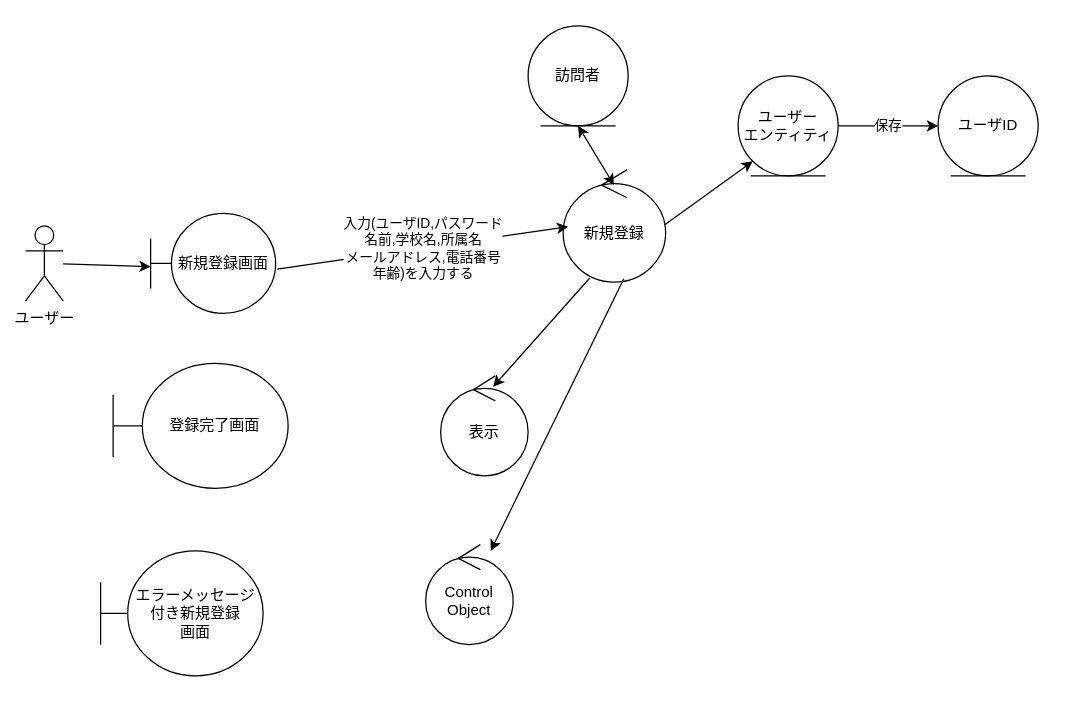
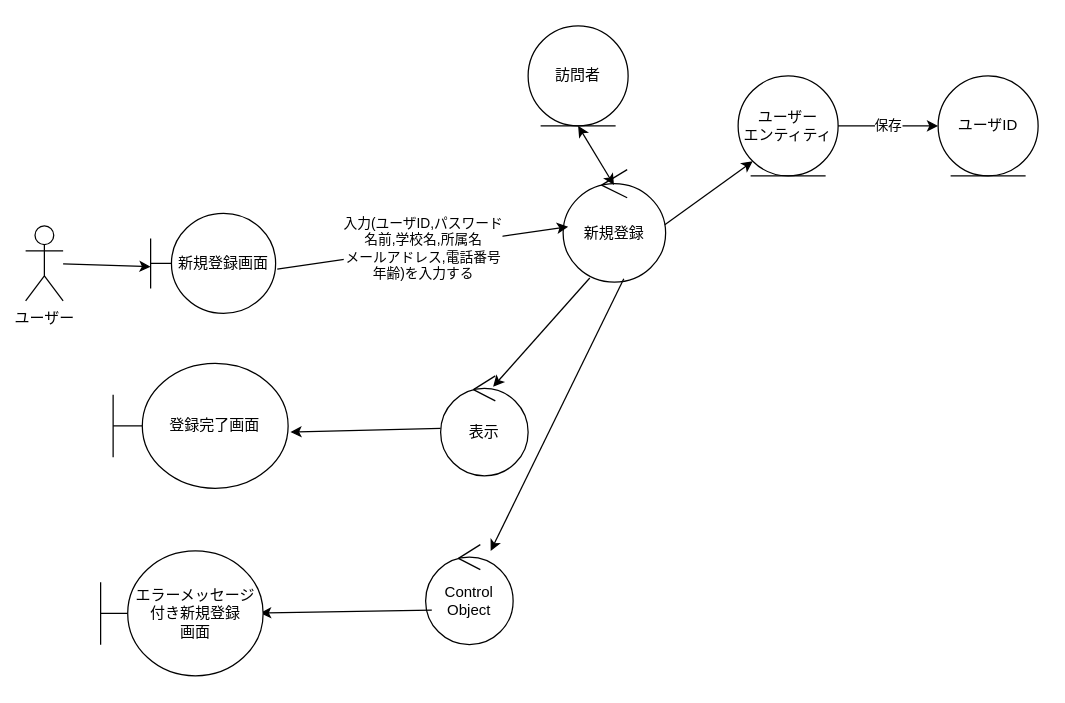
edge "表示" -> "登録完了画面": added
edge "Control Object" -> "エラーメッセージ付き新規登録 画面": added
